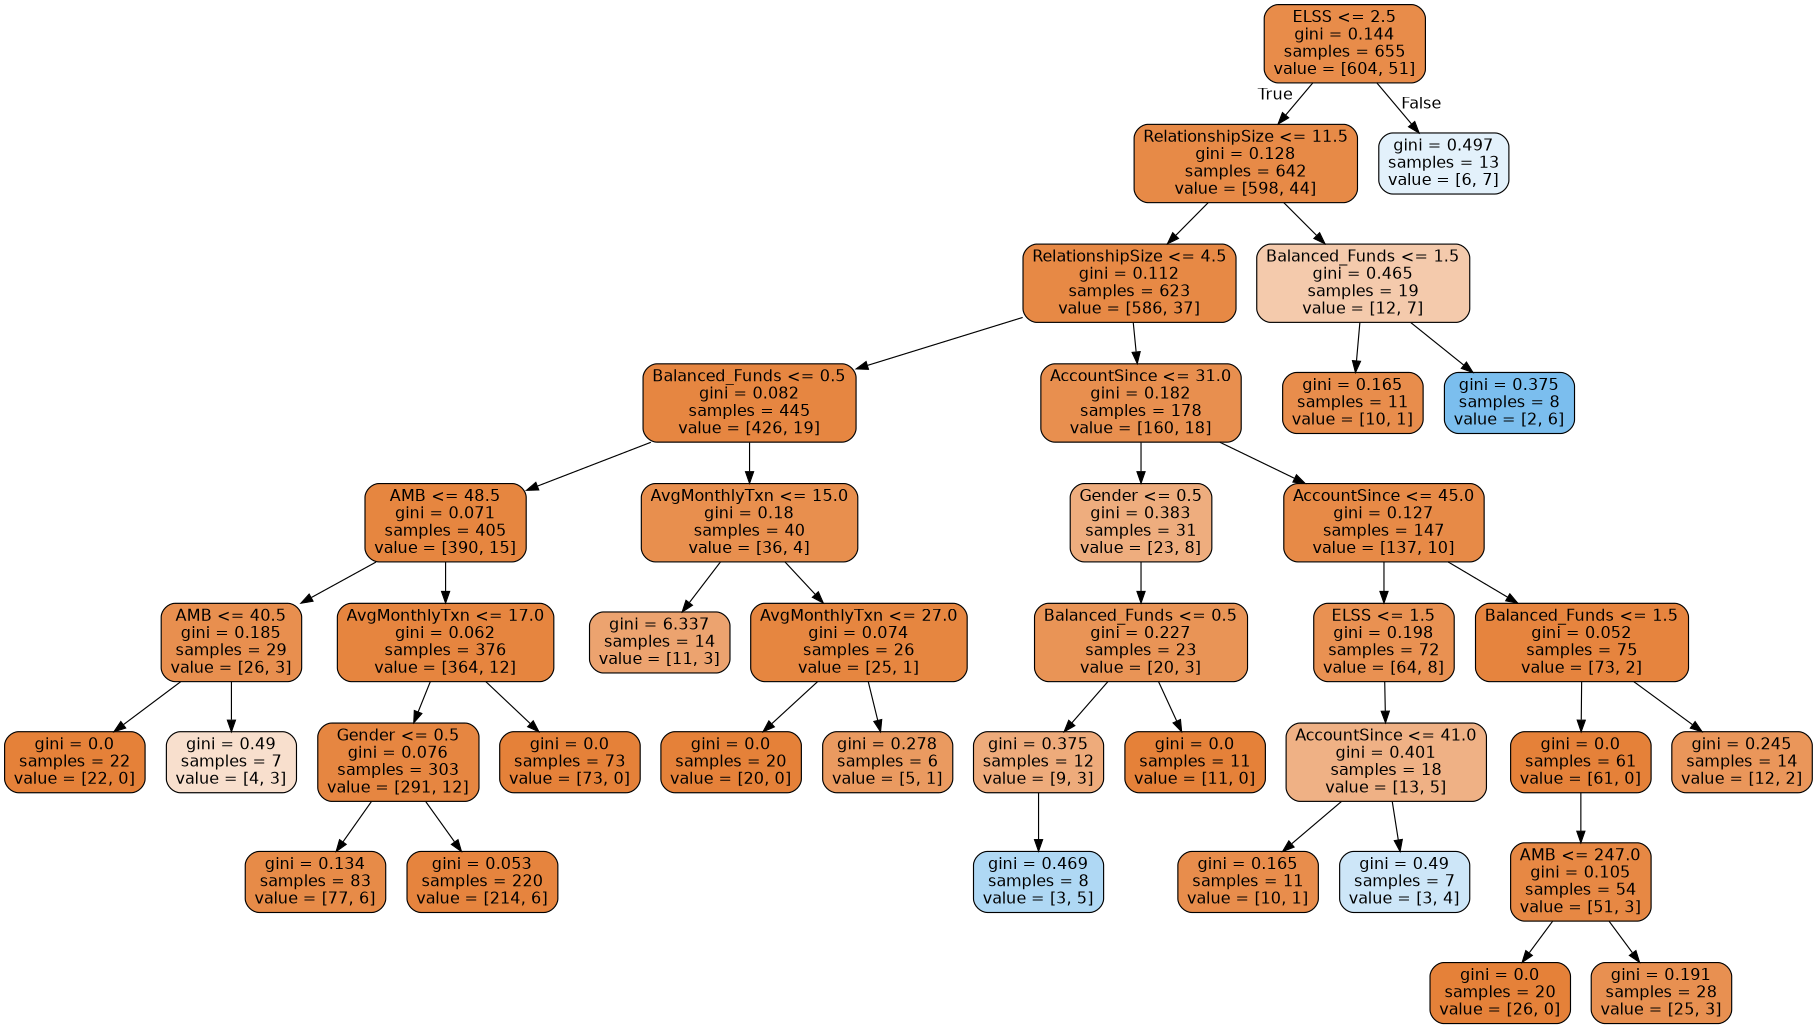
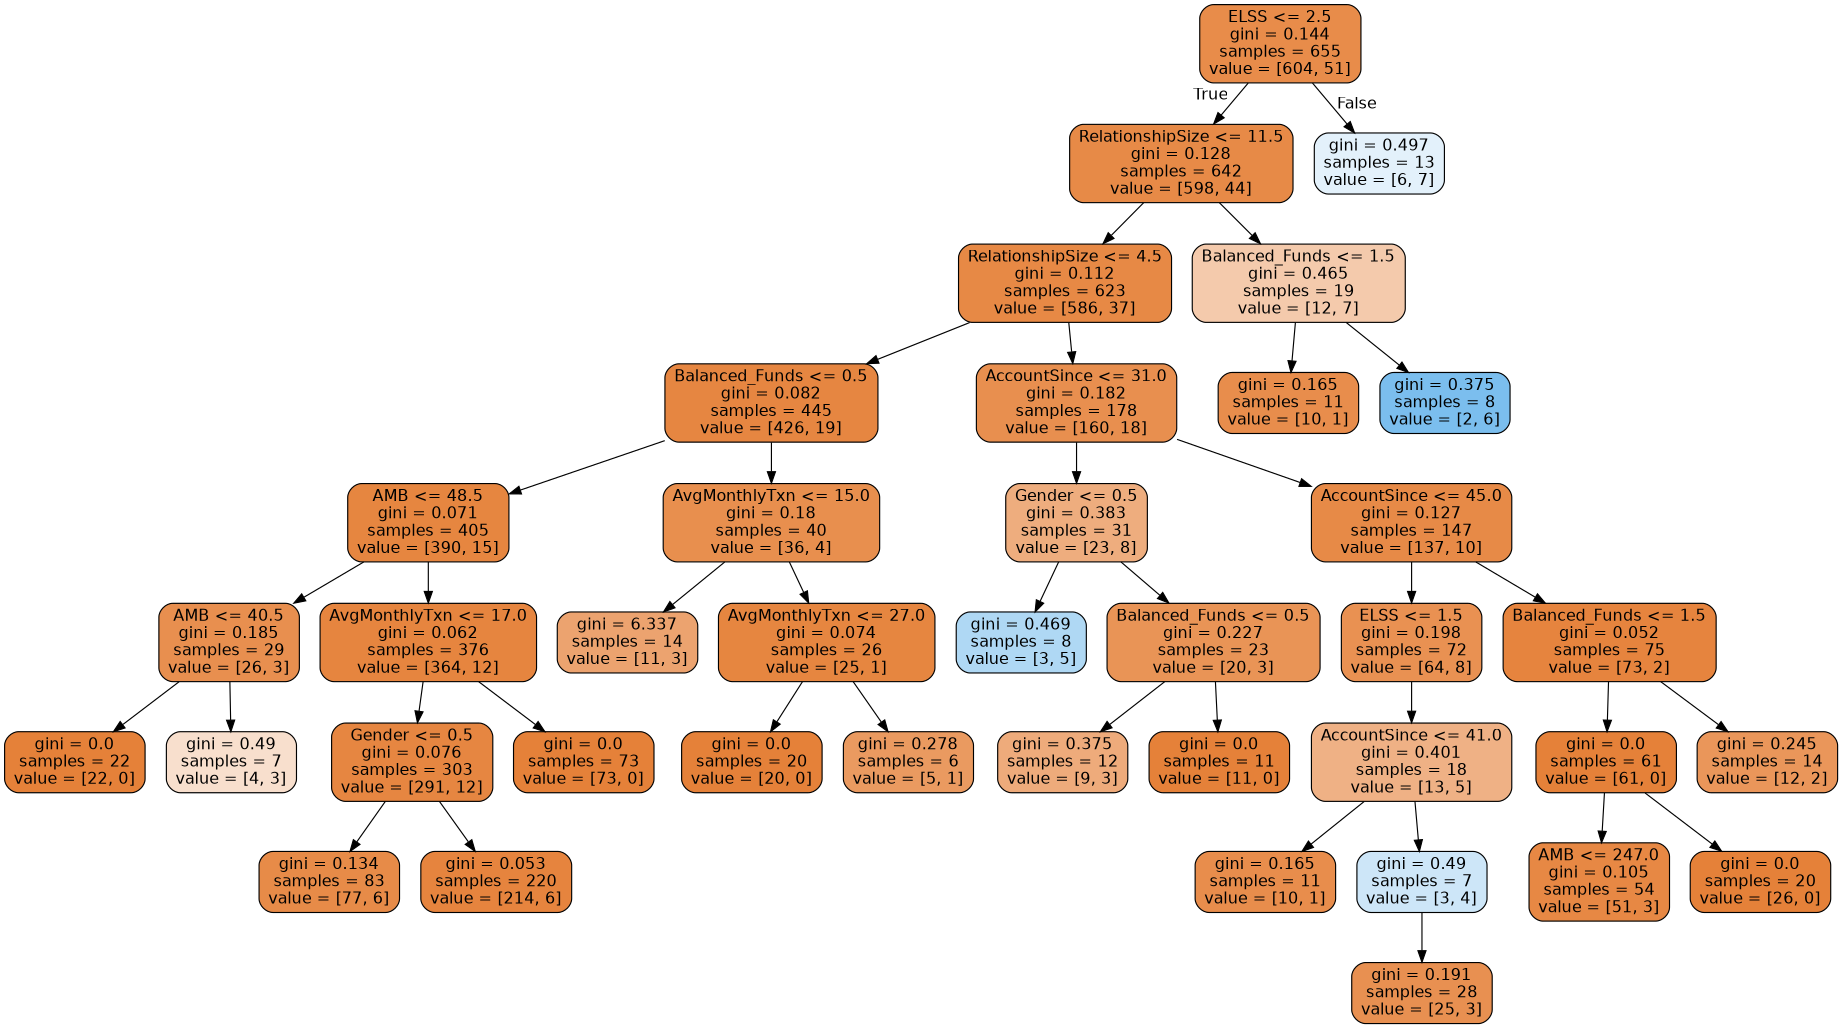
edge "gini = 0.375 samples = 12 value = [9, 3]" -> "gini = 0.469 samples = 8 value = [3, 5]": now "Gender <= 0.5 gini = 0.383 samples = 31 value = [23, 8]" -> "gini = 0.469 samples = 8 value = [3, 5]"
edge "AMB <= 247.0 gini = 0.105 samples = 54 value = [51, 3]" -> "gini = 0.0 samples = 20 value = [26, 0]": now "gini = 0.0 samples = 61 value = [61, 0]" -> "gini = 0.0 samples = 20 value = [26, 0]"
edge "AMB <= 247.0 gini = 0.105 samples = 54 value = [51, 3]" -> "gini = 0.191 samples = 28 value = [25, 3]": now "gini = 0.49 samples = 7 value = [3, 4]" -> "gini = 0.191 samples = 28 value = [25, 3]"
